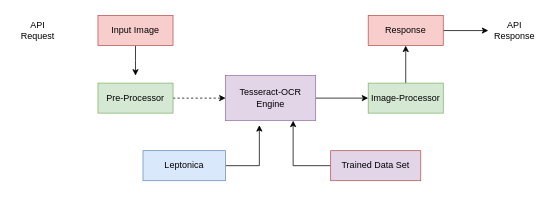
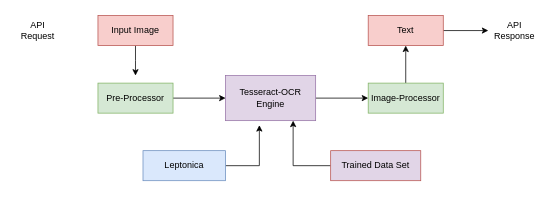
node "Response": label "Response" -> "Text"
edge "Pre-Processor" -> "Tesseract-OCR Engine": style dashed -> solid
